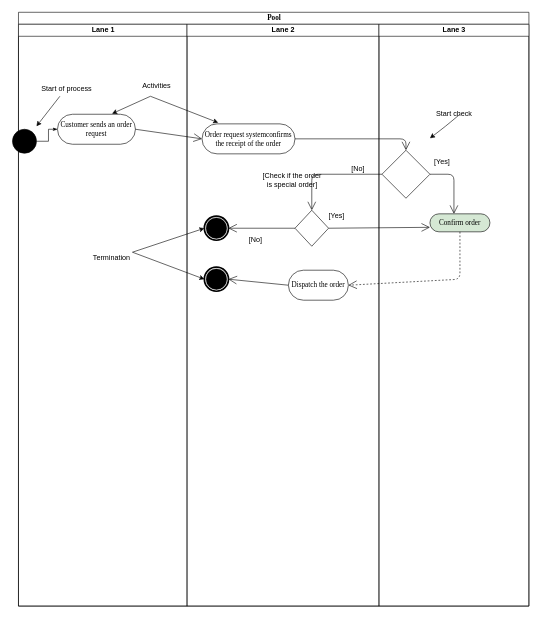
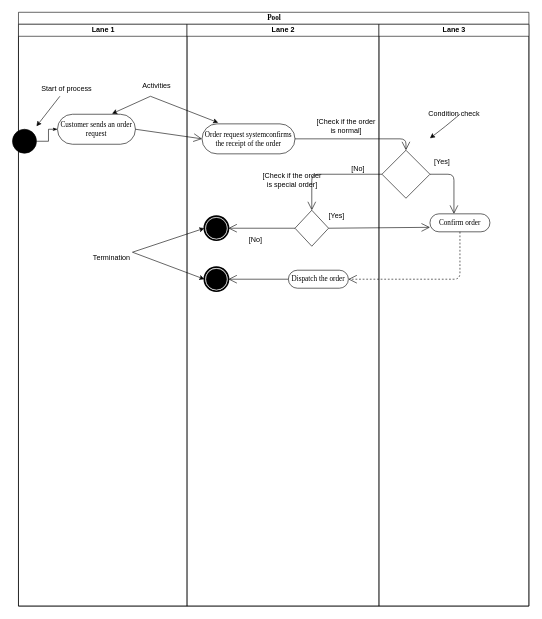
node "Start check": label "Start check" -> "Condition check"
node "[Check if the order is normal]": added
node "Confirm order": fillcolor #d5e8d4 -> #ffffff
node "Dispatch the order": size 60x30 -> 60x18
